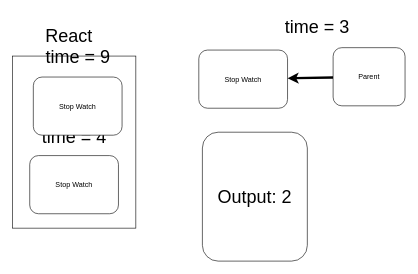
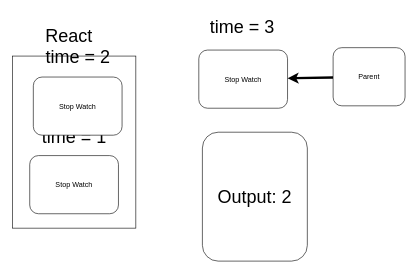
node "time = 3": moved (317, 27) -> (242, 27)
node "time = 9": label "time = 9" -> "time = 2"
node "time = 4": label "time = 4" -> "time = 1"
